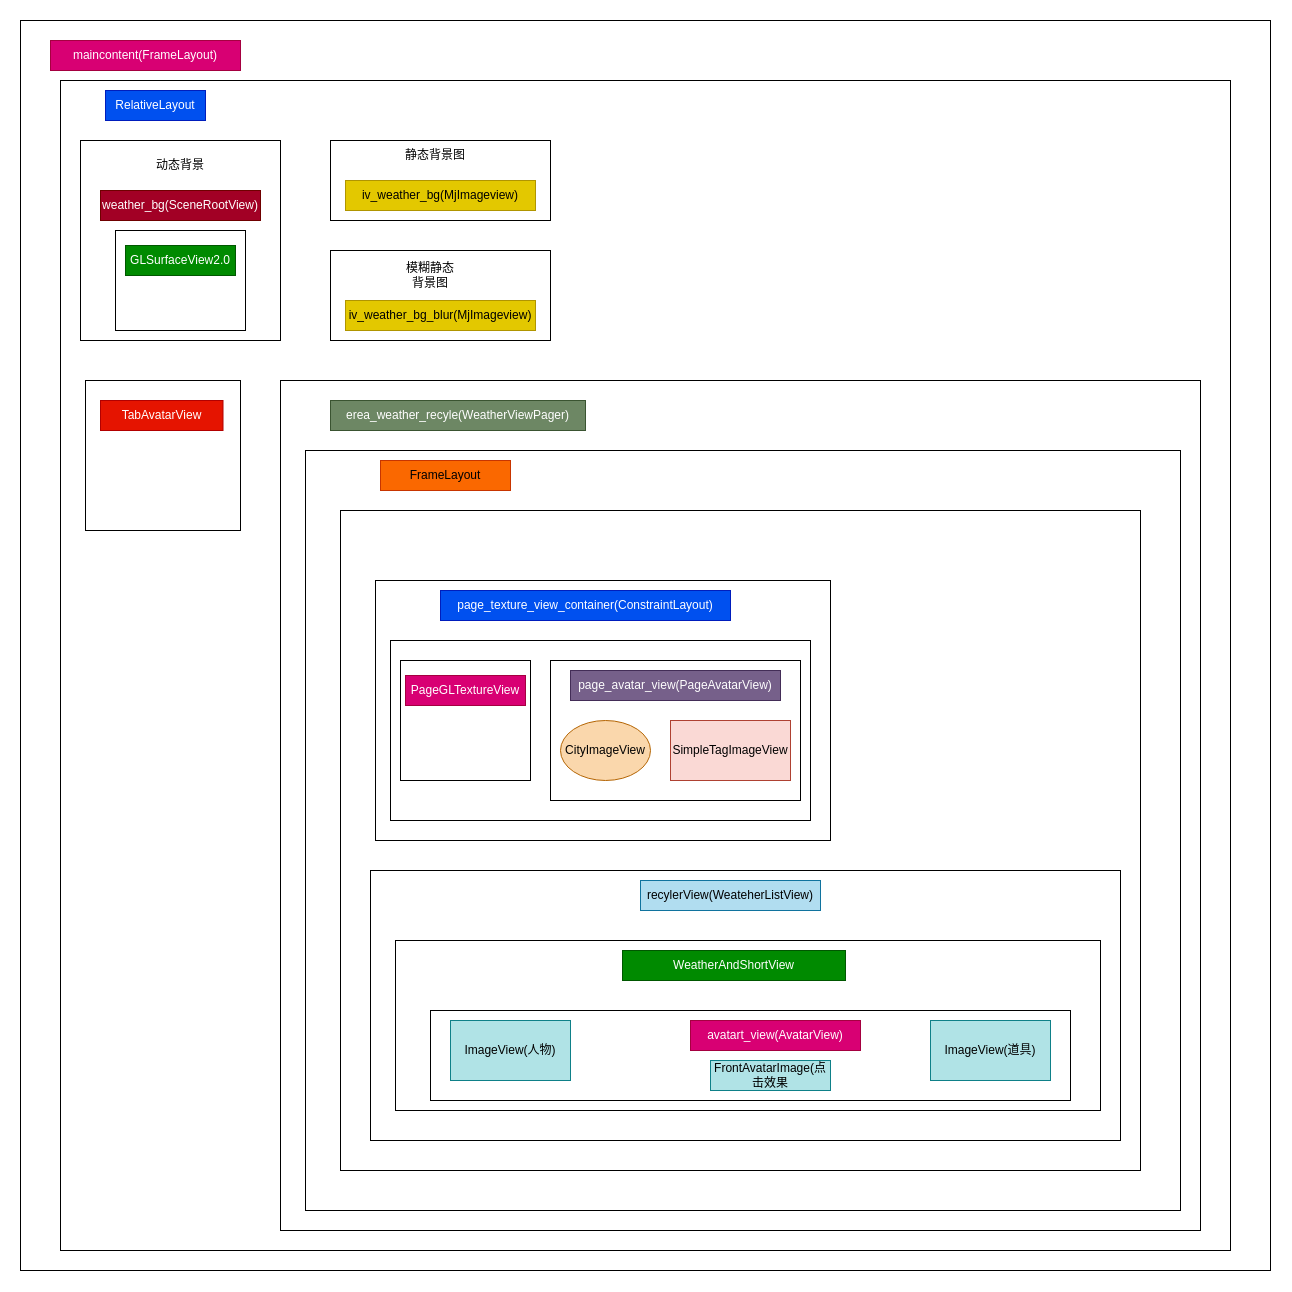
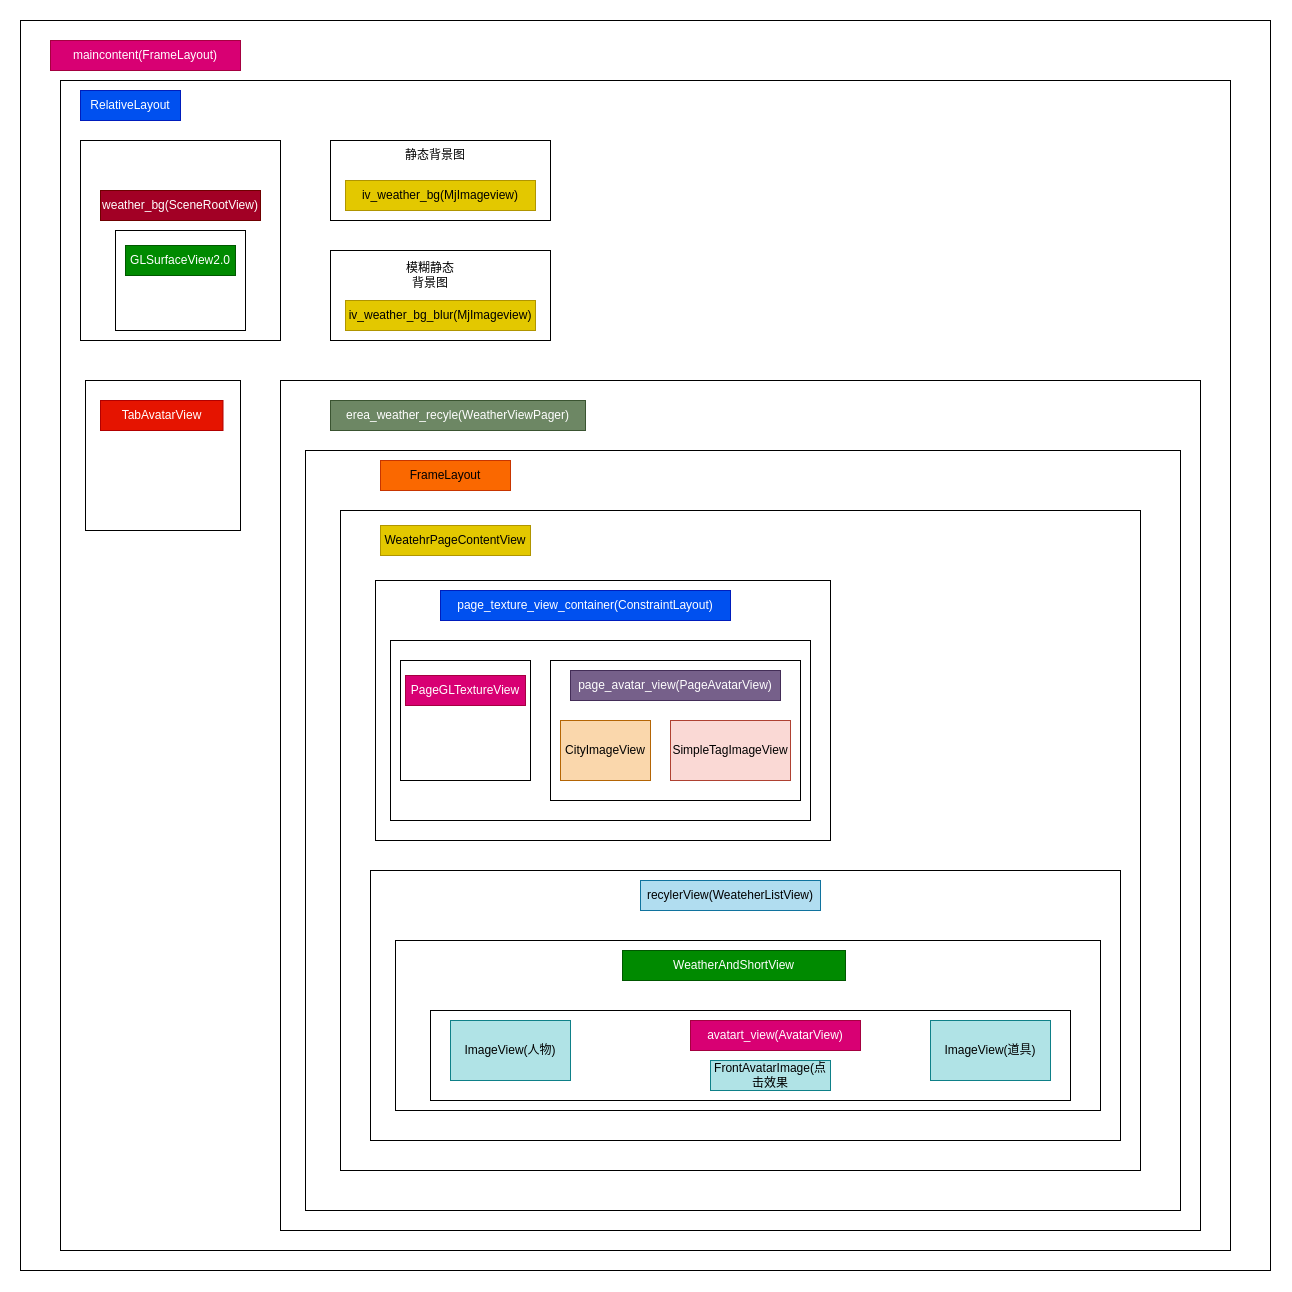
node "RelativeLayout": moved (156, 106) -> (131, 106)
node "动态背景": removed
node "WeatehrPageContentView": added
node "CityImageView": shape ellipse -> rectangle
